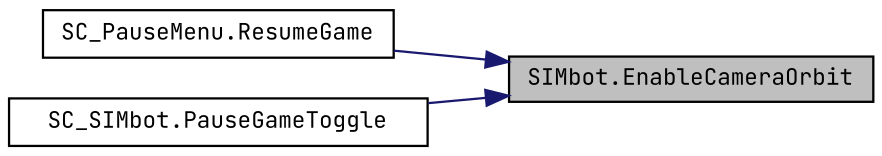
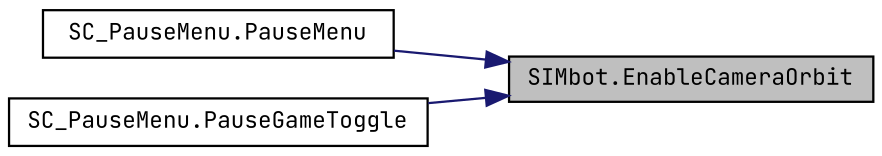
node "SC_PauseMenu.ResumeGame": label "SC_PauseMenu.ResumeGame" -> "SC_PauseMenu.PauseMenu"
node "SC_SIMbot.PauseGameToggle": label "SC_SIMbot.PauseGameToggle" -> "SC_PauseMenu.PauseGameToggle"
